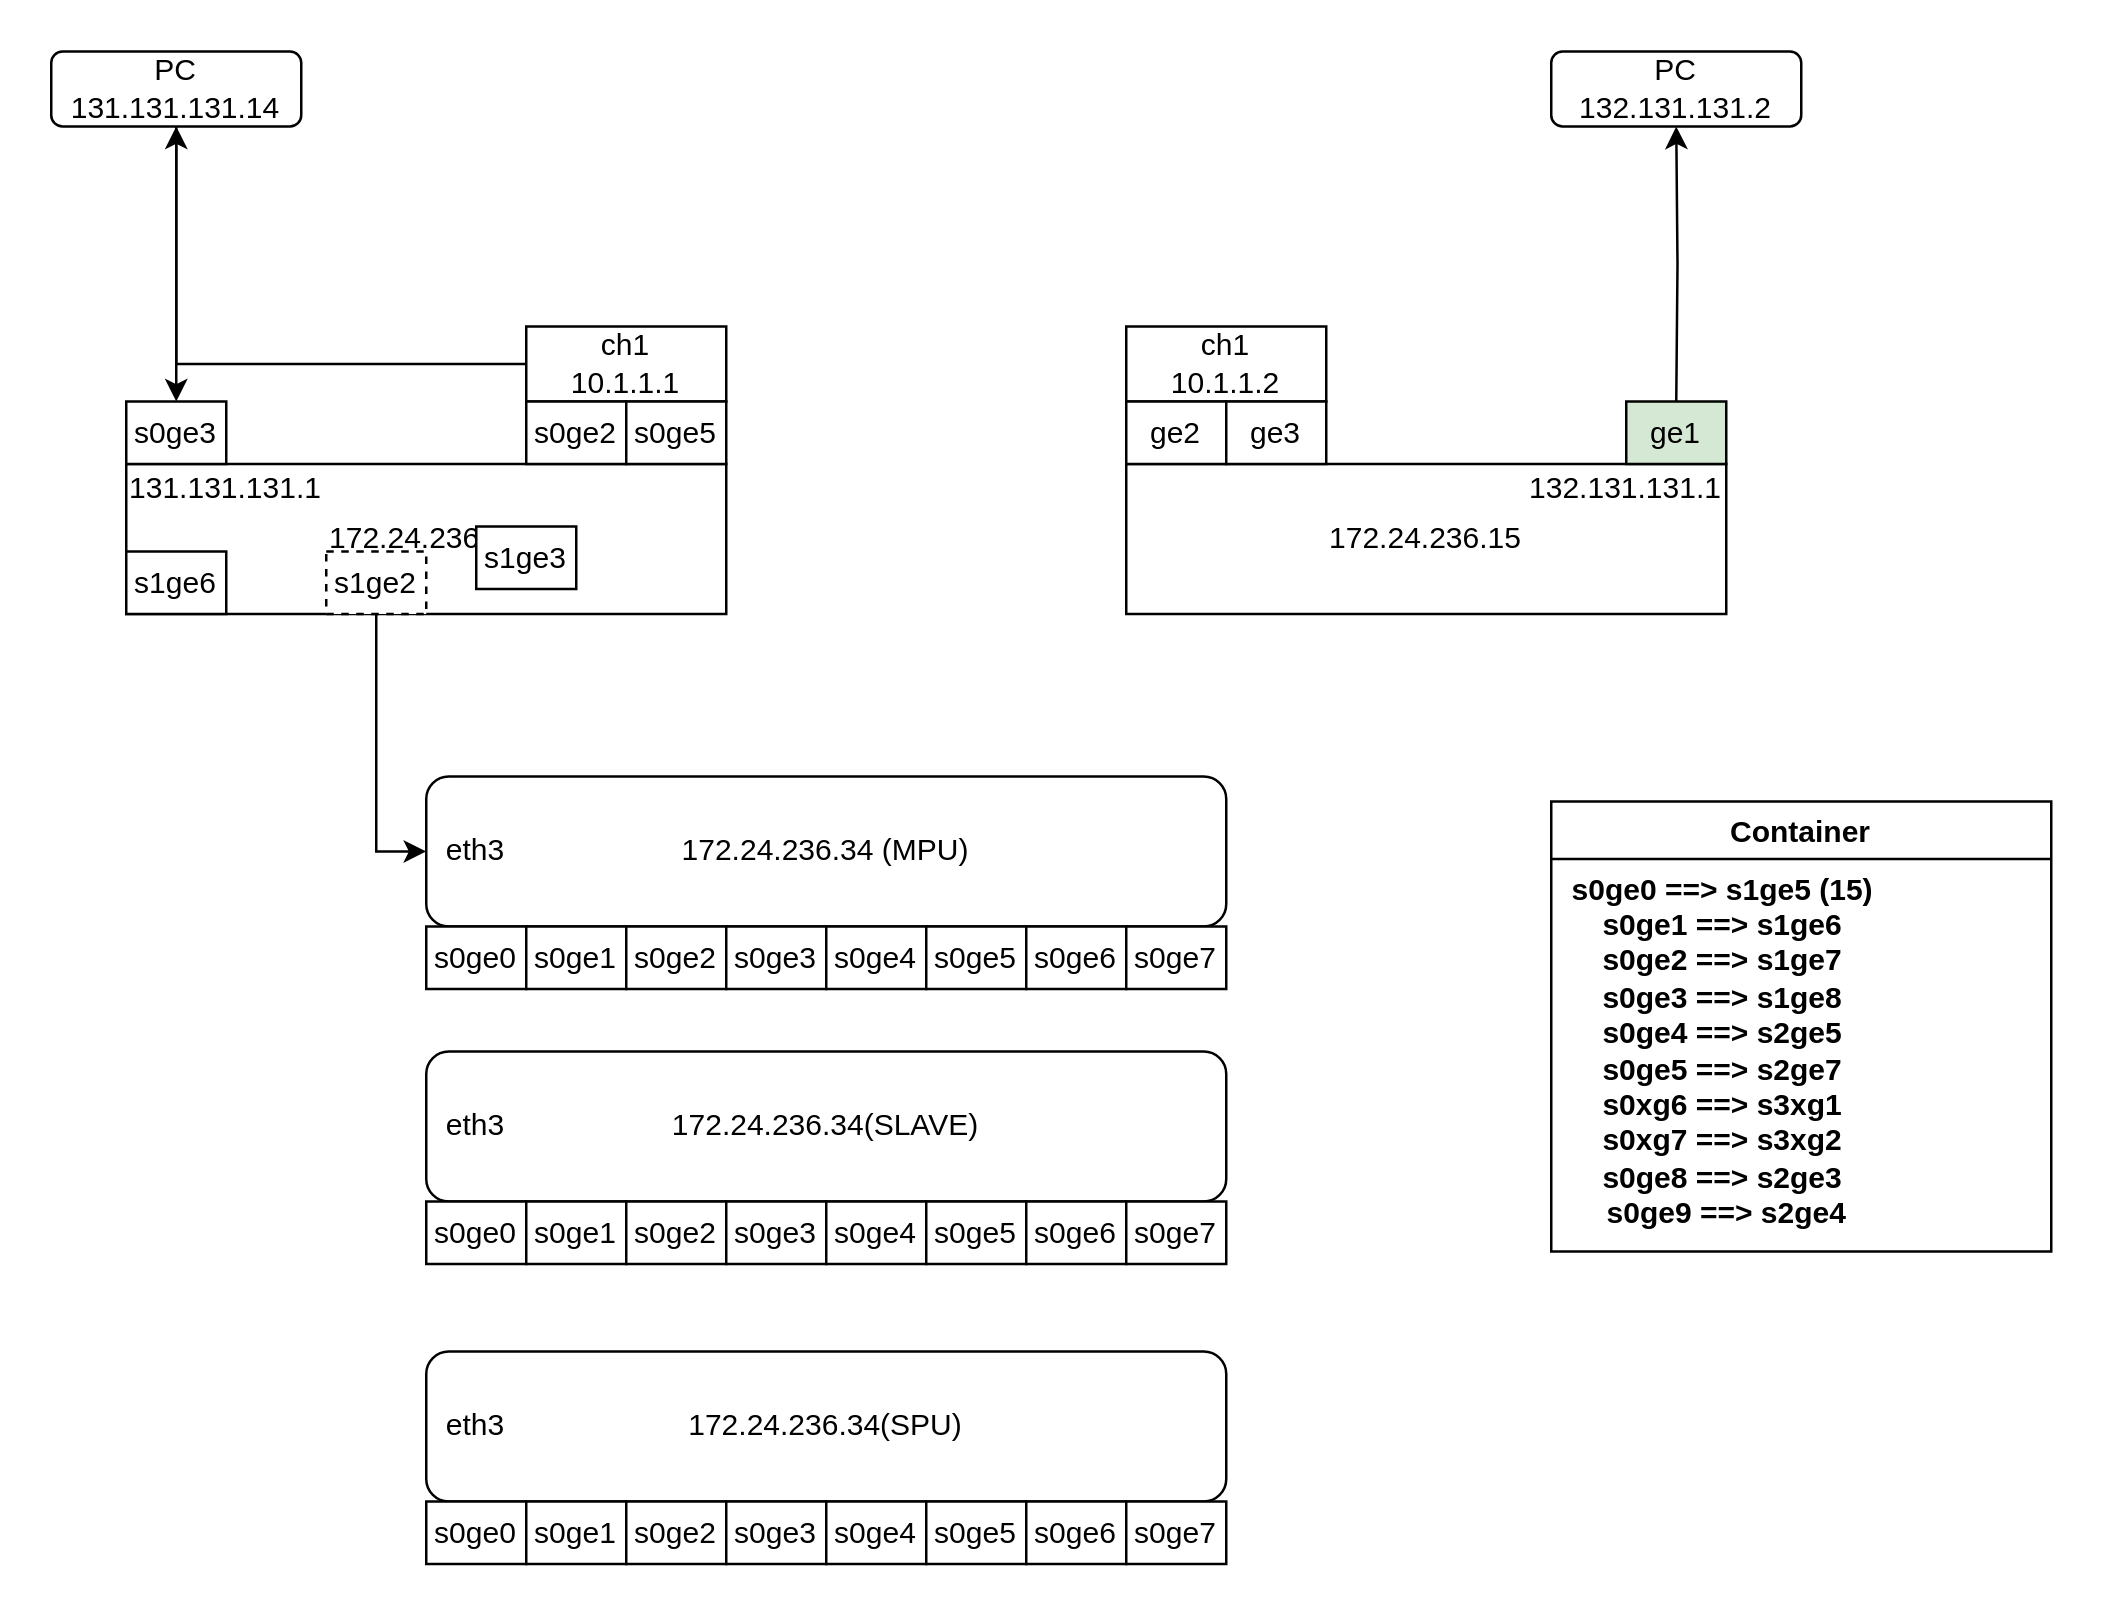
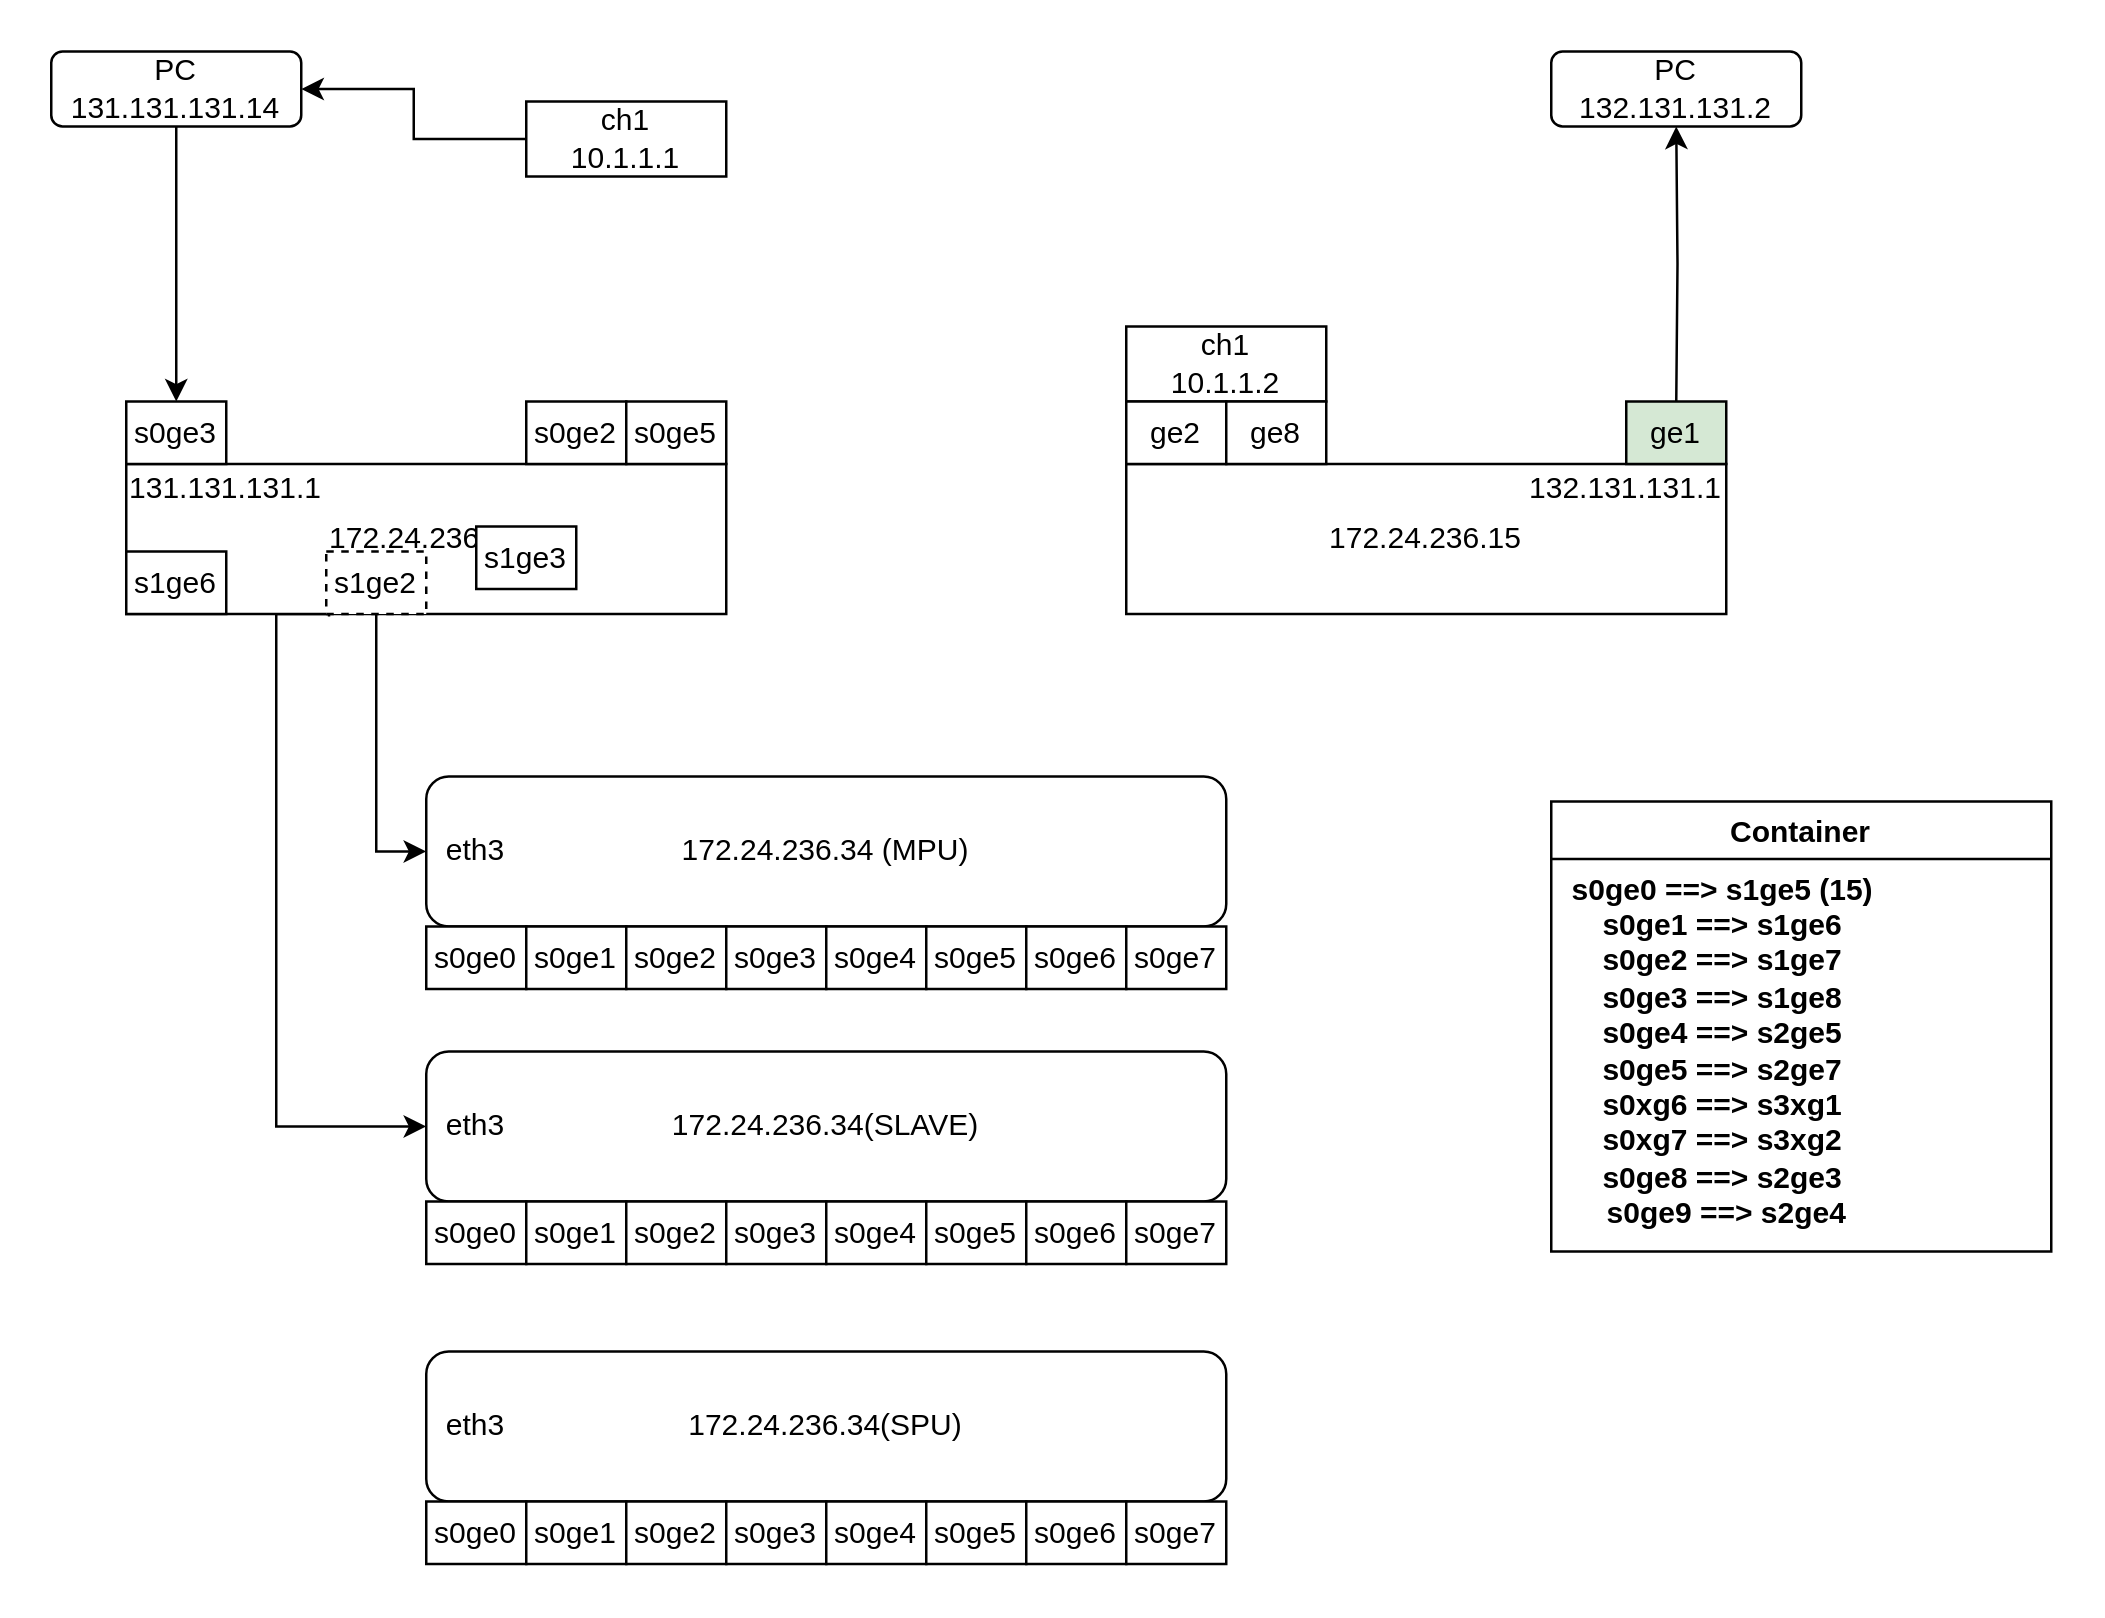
node "ch1 10.1.1.1": moved (626, 364) -> (626, 139)
node "ge3": label "ge3" -> "ge8"
edge "172.24.236.30" -> "172.24.236.34(SLAVE)": added
